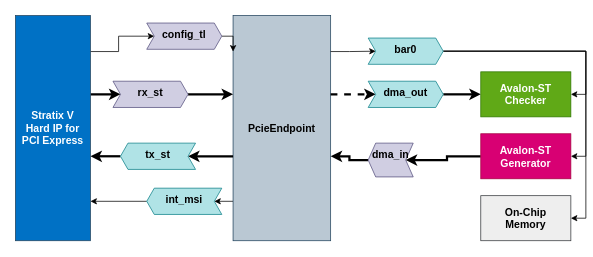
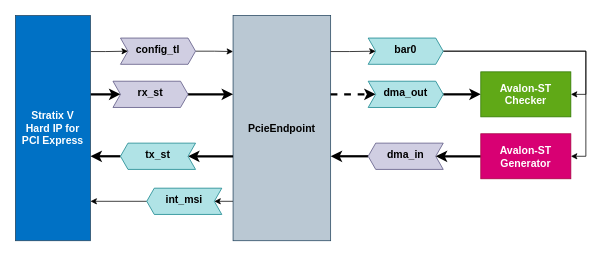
node "config_tl": moved (184, 36) -> (158, 51)
node "dma_in": size 45x34 -> 75x26
node "On-Chip Memory": removed
edge "bar0" -> "On-Chip Memory": removed
